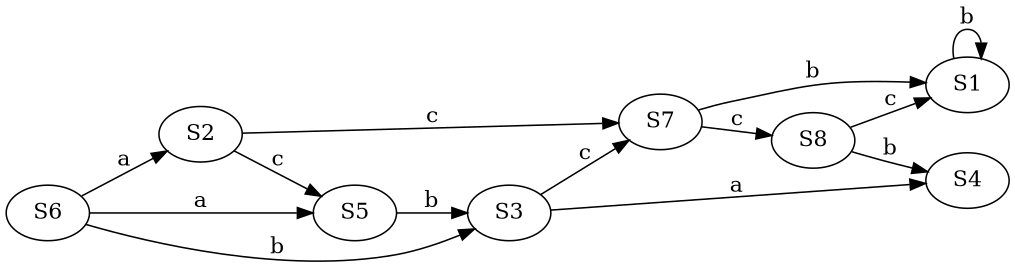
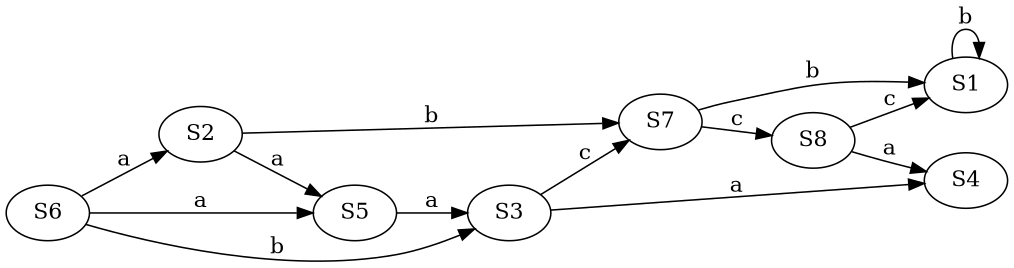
edge "S2" -> "S7": label "c" -> "b"
edge "S8" -> "S4": label "b" -> "a"
edge "S2" -> "S5": label "c" -> "a"
edge "S5" -> "S3": label "b" -> "a"
